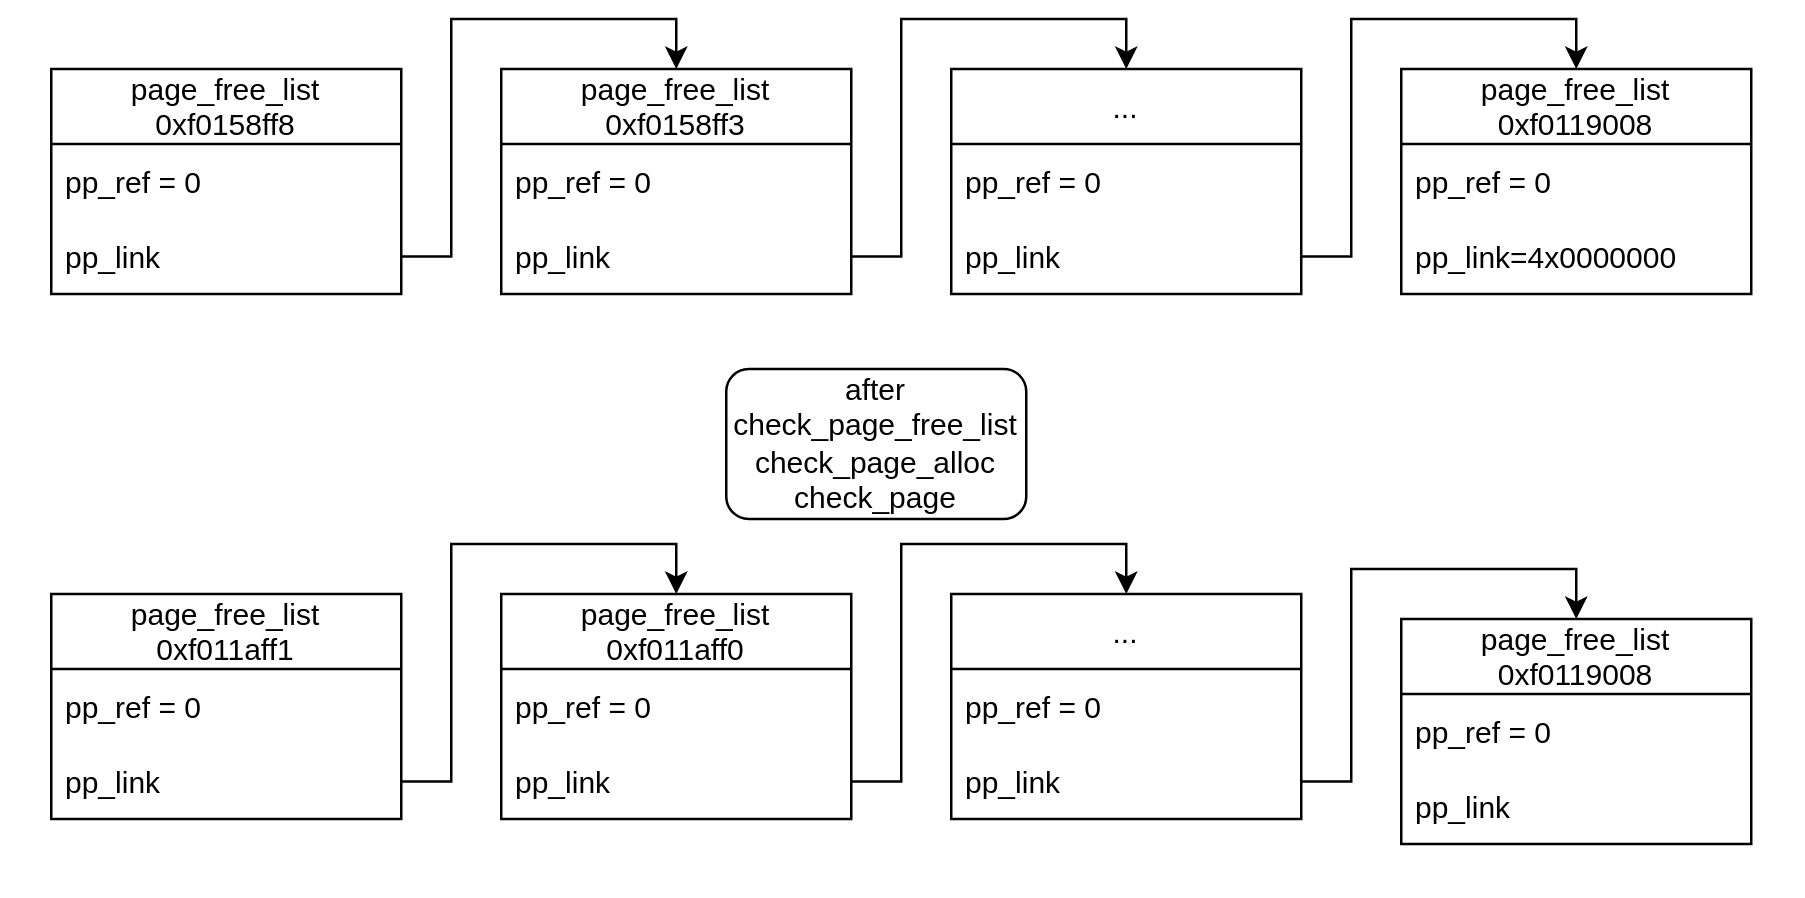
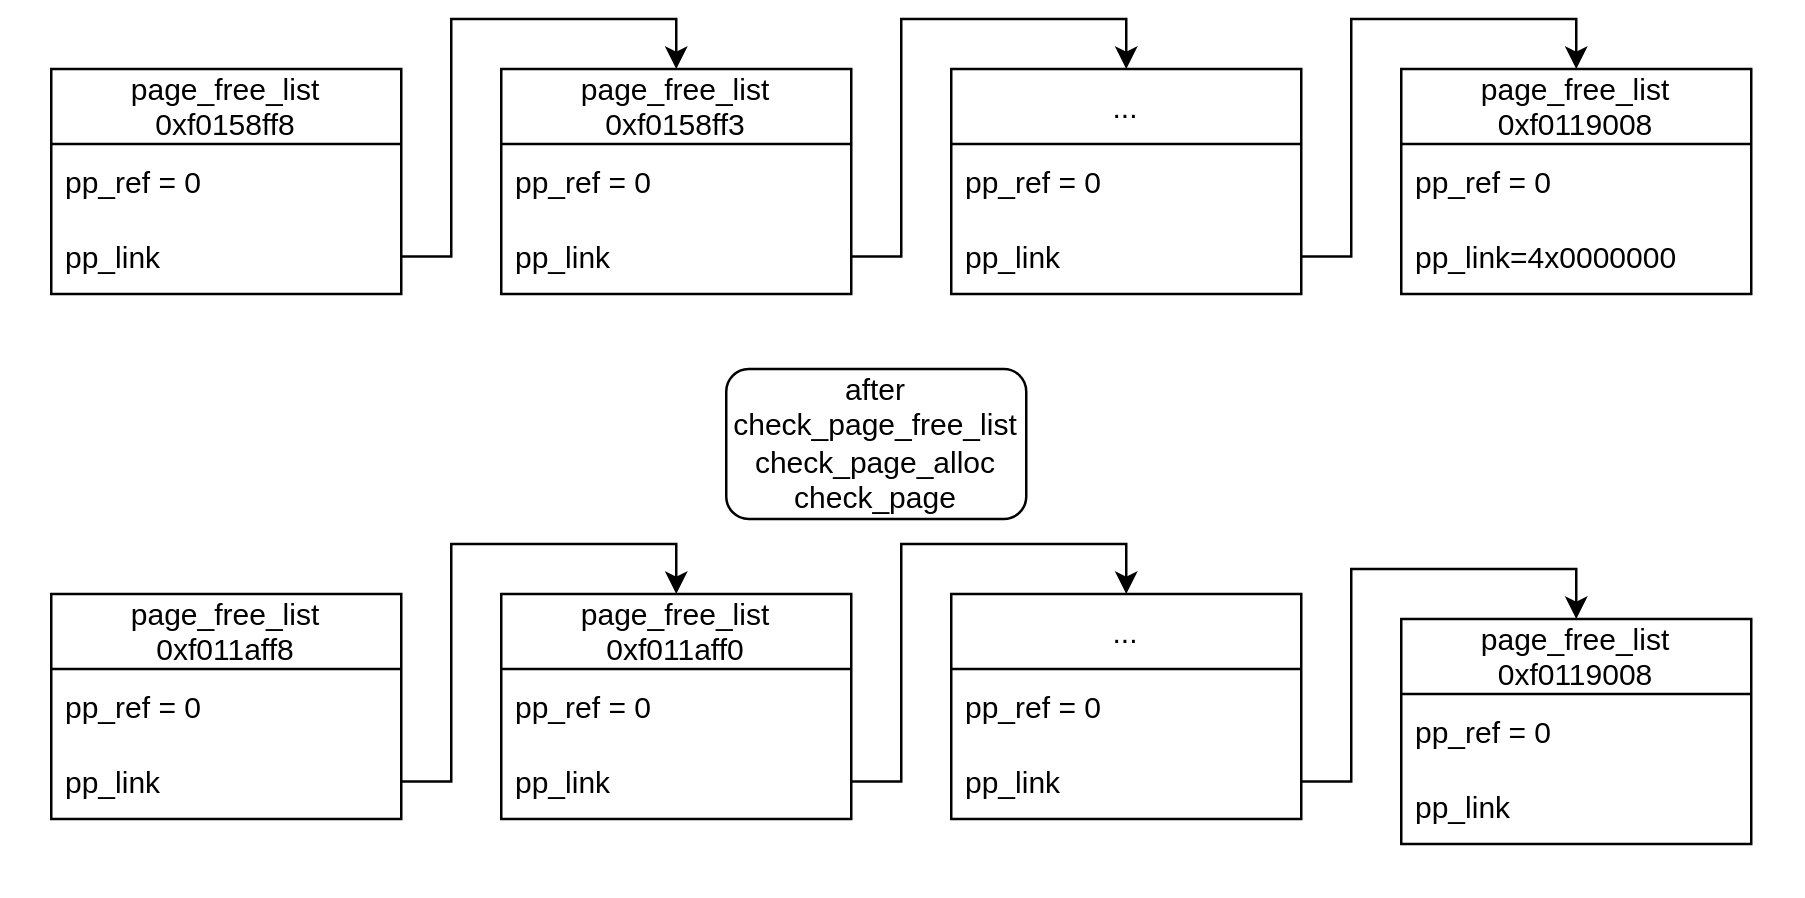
node "page_free_list 0xf011aff1": label "page_free_list 0xf011aff1" -> "page_free_list 0xf011aff8"
